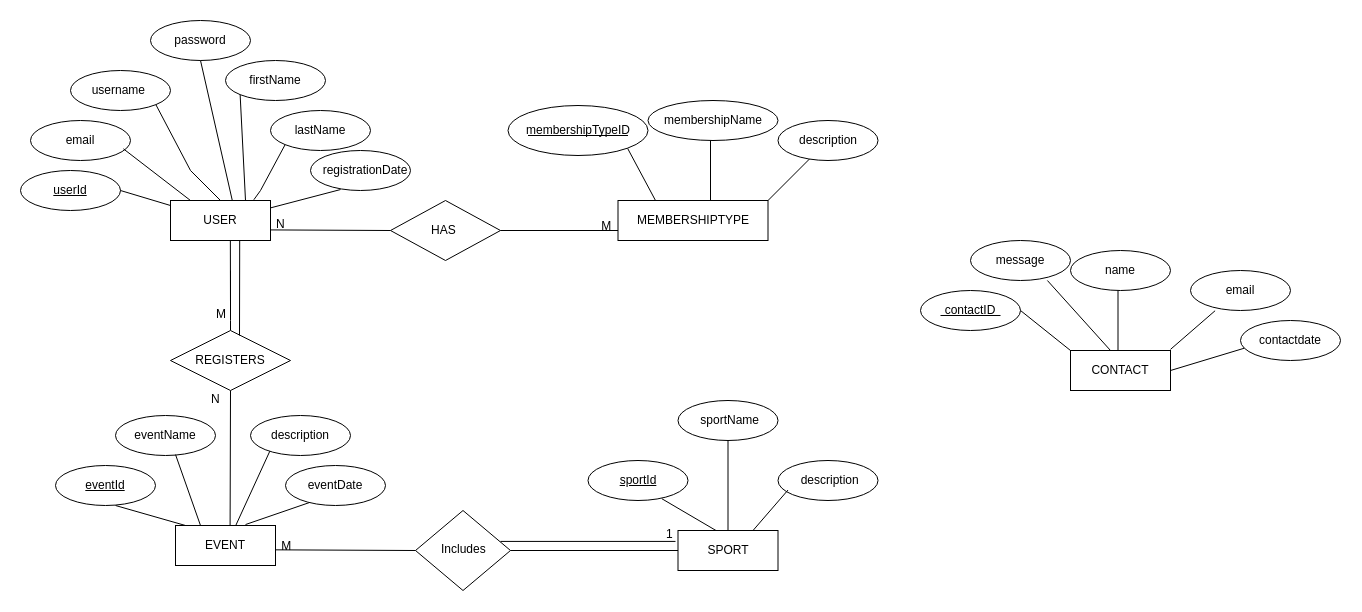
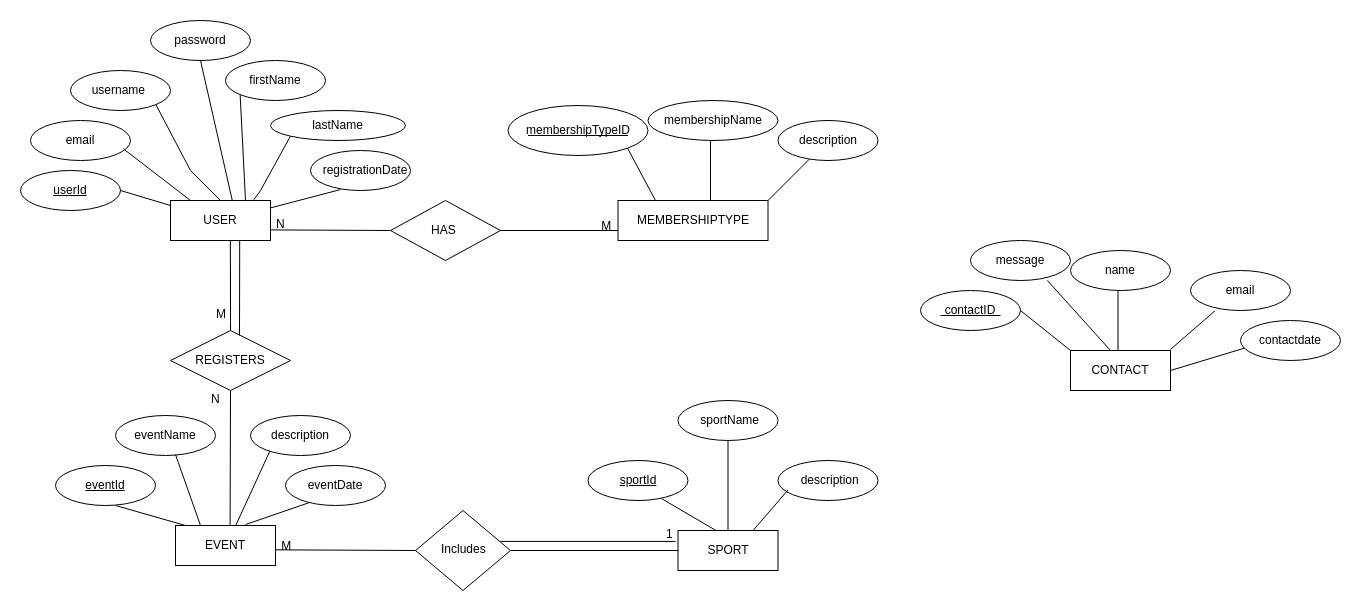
node "lastName": size 100x40 -> 135x30
